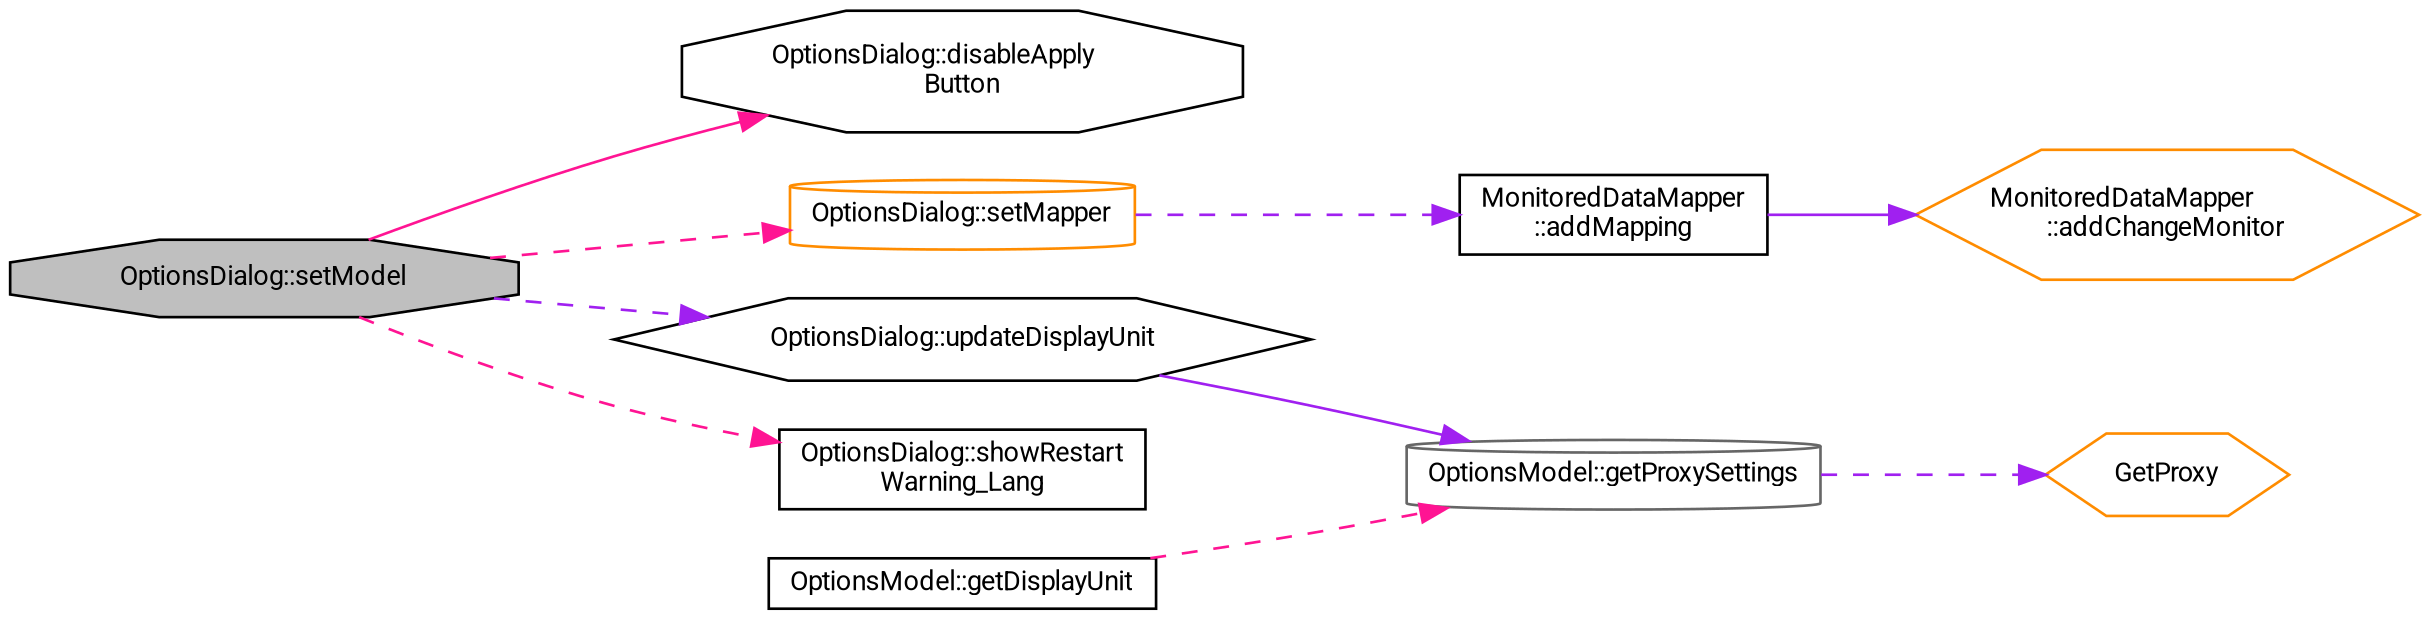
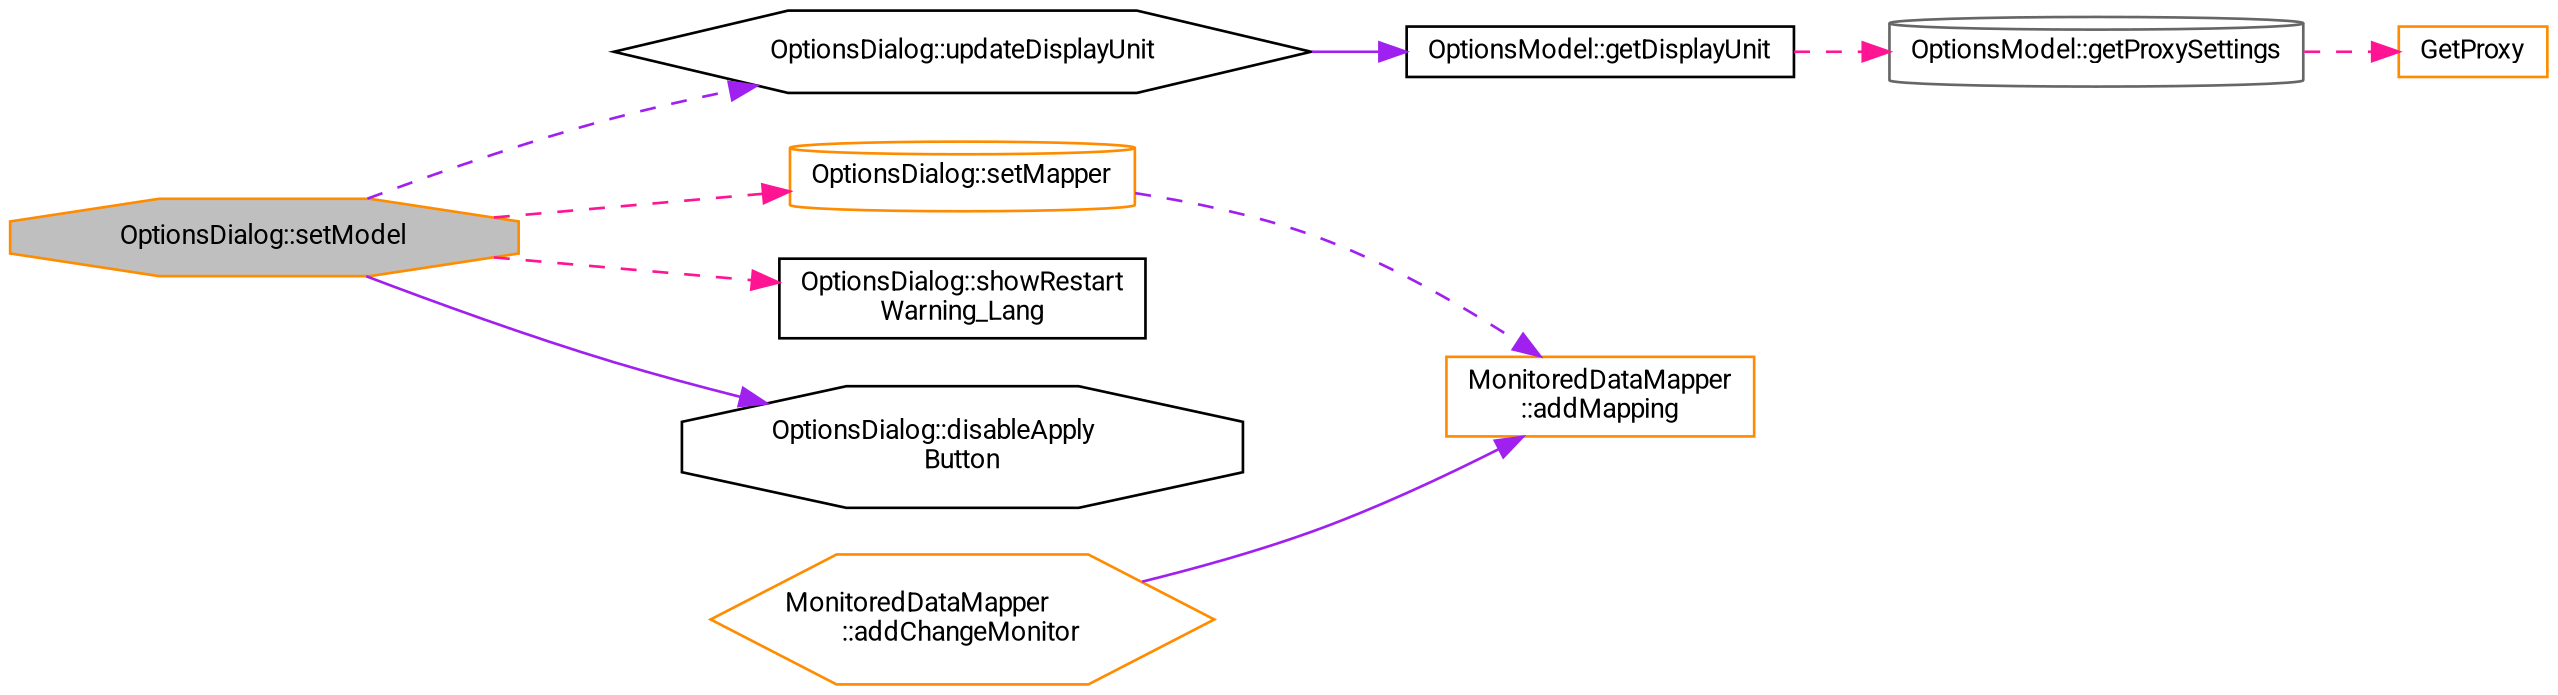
edge "OptionsDialog::setModel" -> "OptionsDialog::disableApply Button": color deeppink -> purple
node "MonitoredDataMapper ::addMapping": color black -> darkorange
edge "MonitoredDataMapper ::addMapping" -> "MonitoredDataMapper ::addChangeMonitor": reversed
node "OptionsDialog::setModel": color black -> darkorange
edge "OptionsDialog::updateDisplayUnit" -> "OptionsModel::getProxySettings": now "OptionsDialog::updateDisplayUnit" -> "OptionsModel::getDisplayUnit"
edge "OptionsModel::getProxySettings" -> "GetProxy": color purple -> deeppink
node "GetProxy": shape hexagon -> box
